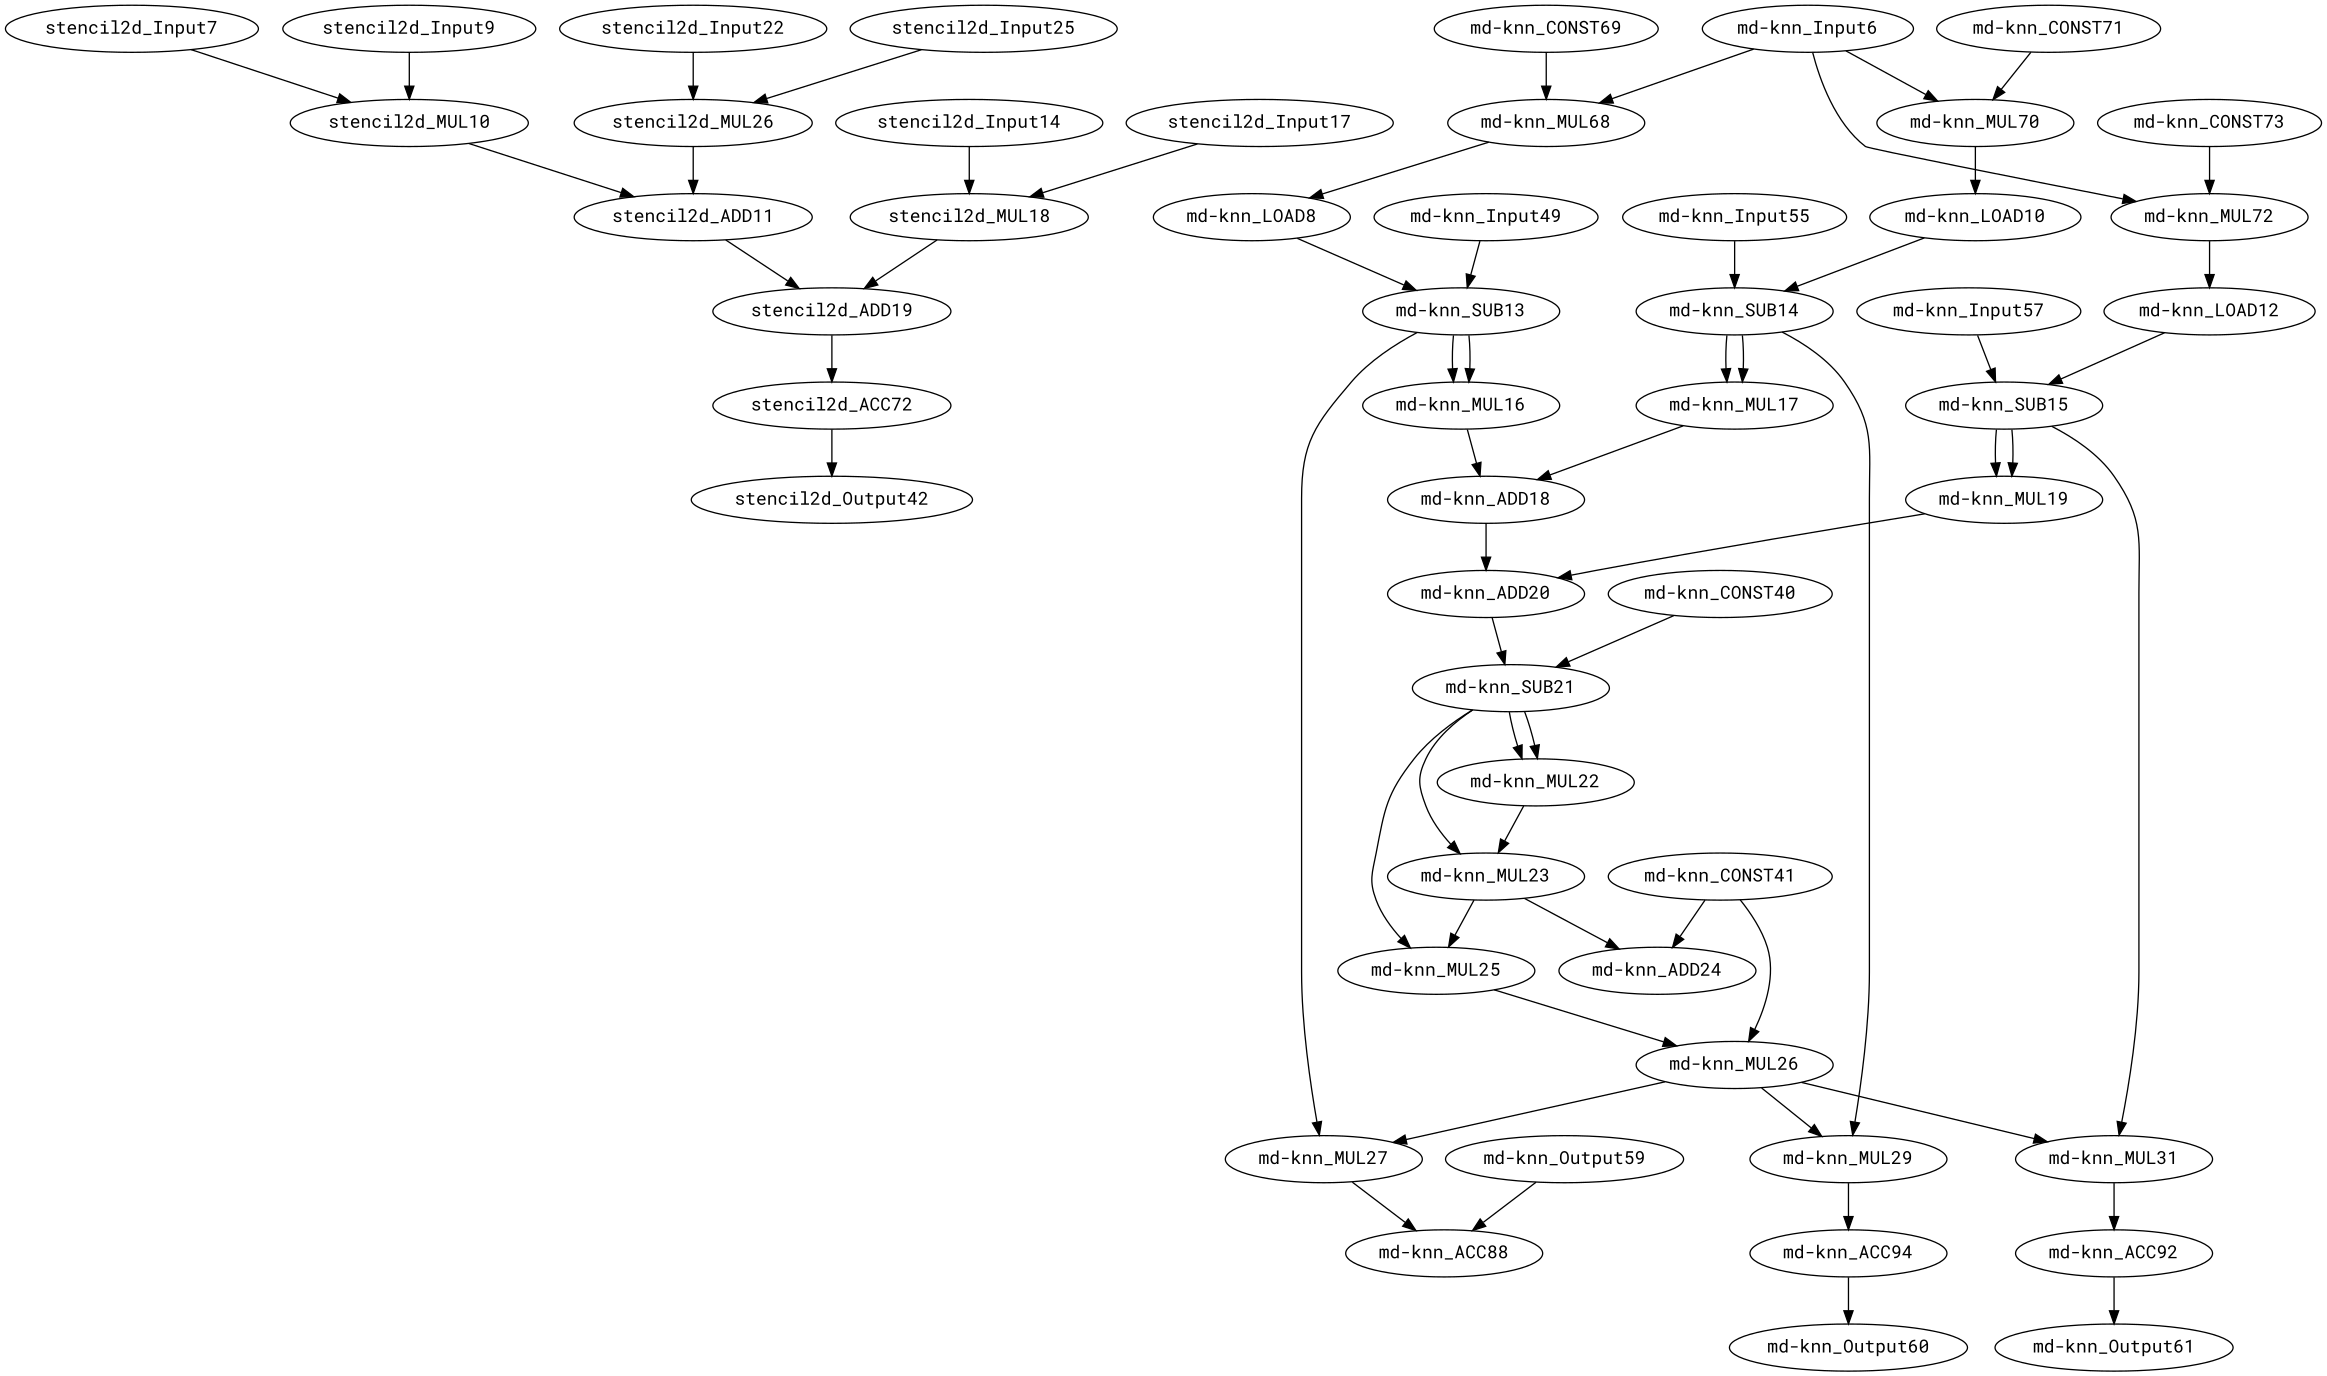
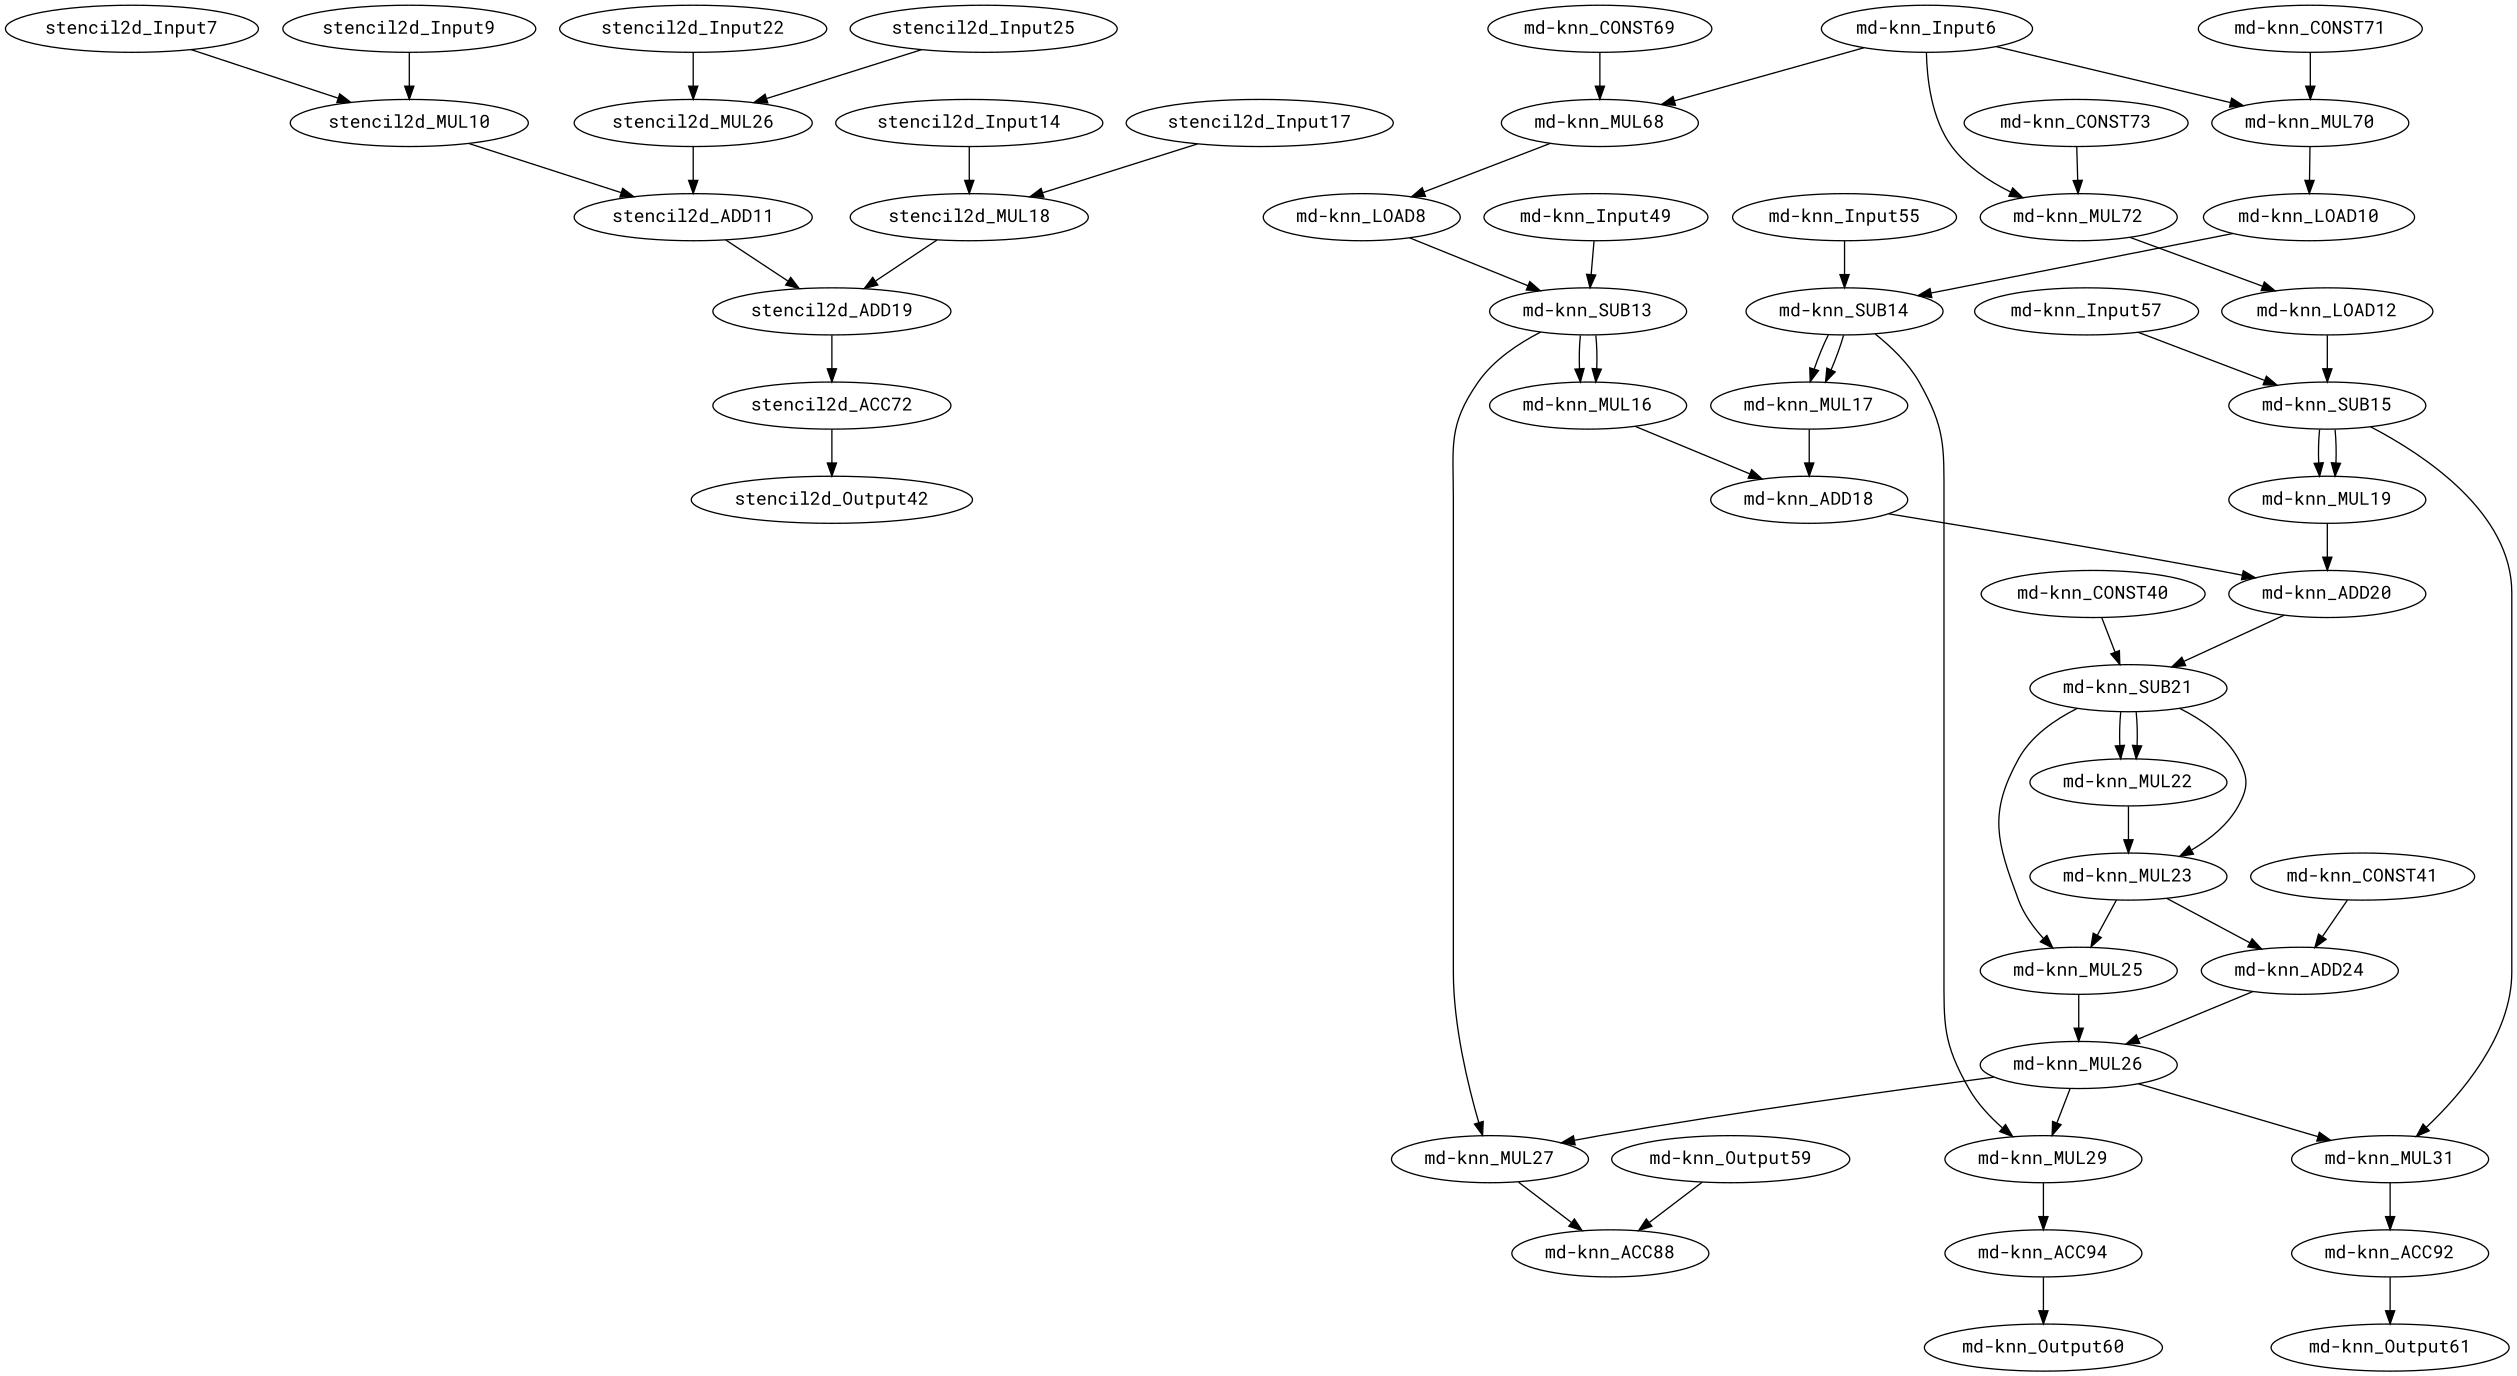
edge "md-knn_CONST41" -> "md-knn_MUL26": now "md-knn_ADD24" -> "md-knn_MUL26"
